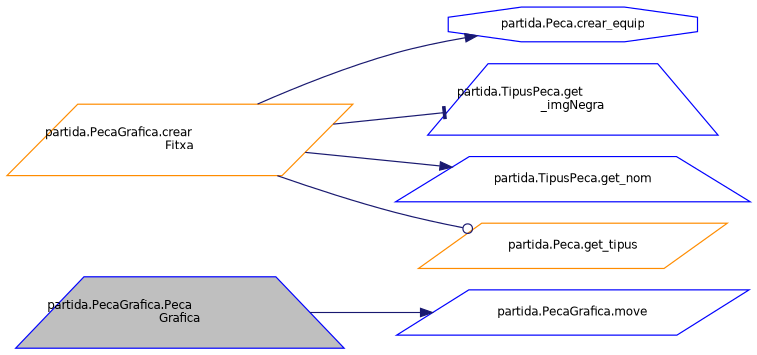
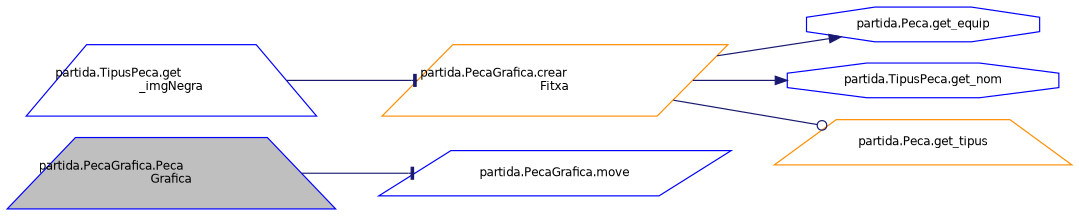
node "partida.Peca.crear_equip": label "partida.Peca.crear_equip" -> "partida.Peca.get_equip"
edge "partida.PecaGrafica.crear Fitxa" -> "partida.TipusPeca.get _imgNegra": reversed
node "partida.TipusPeca.get_nom": shape trapezium -> octagon
node "partida.Peca.get_tipus": shape parallelogram -> trapezium
edge "partida.PecaGrafica.Peca Grafica" -> "partida.PecaGrafica.move": arrowhead normal -> tee
